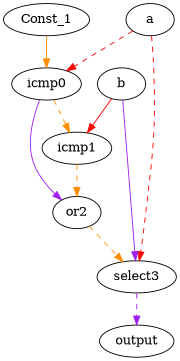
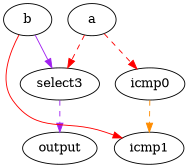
node "Const_1": removed
node "or2": removed
